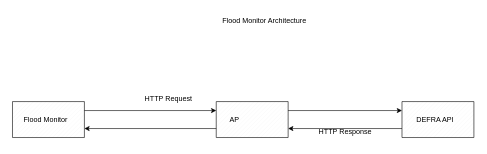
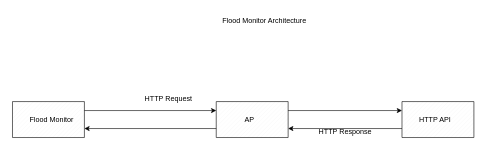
node "Flood Monitor": moved (45, 120) -> (51, 120)
node "AP": moved (234, 120) -> (249, 120)
node "DEFRA API": label "DEFRA API" -> "HTTP API"
